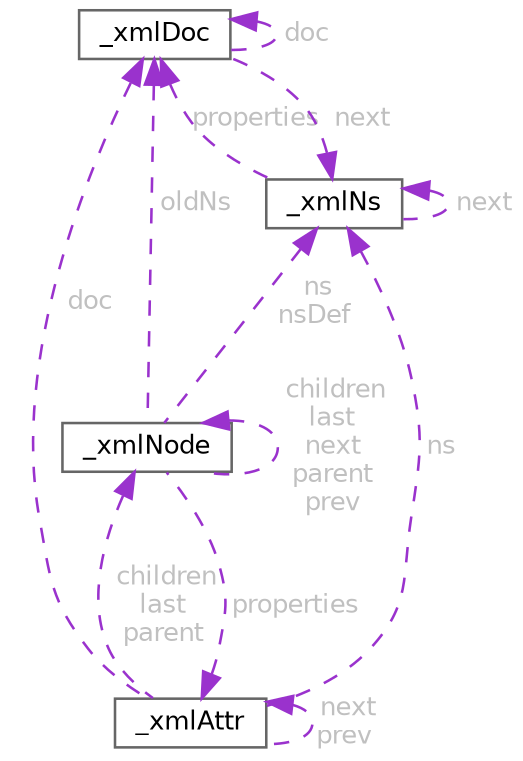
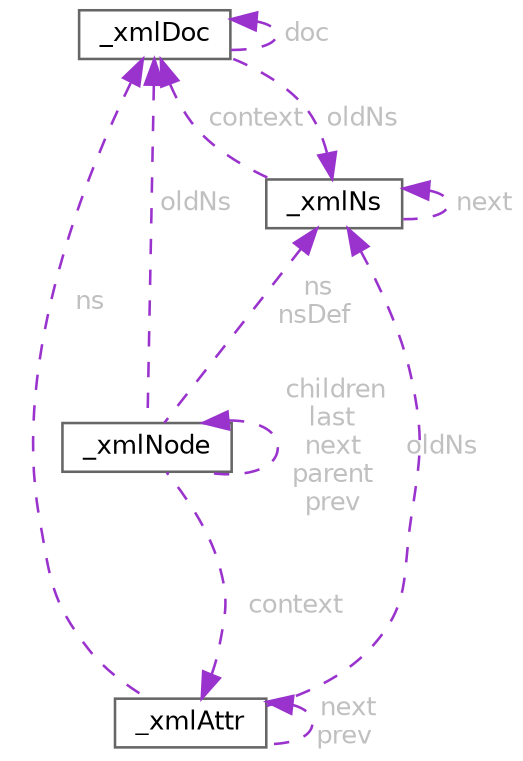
edge "_xmlNs" -> "_xmlDoc": label " properties" -> " context"
edge "_xmlDoc" -> "_xmlNs": label " next" -> " oldNs"
edge "_xmlAttr" -> "_xmlDoc": label " doc" -> " ns"
edge "_xmlAttr" -> "_xmlNs": label " ns" -> " oldNs"
edge "_xmlAttr" -> "_xmlNode": removed, label "children last parent"
edge "_xmlNode" -> "_xmlAttr": label " properties" -> " context"
